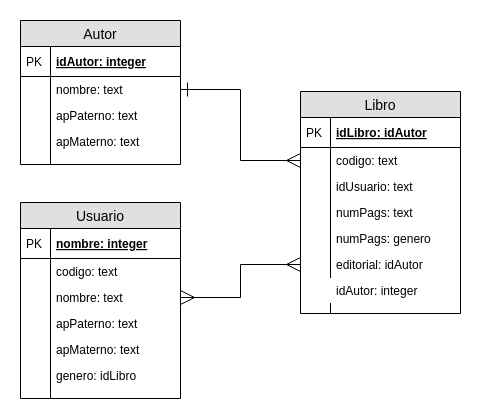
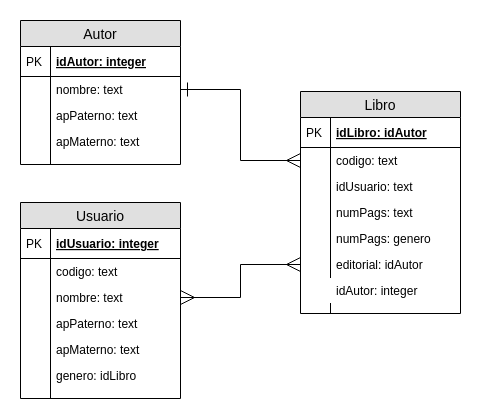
node "nombre: integer": label "nombre: integer" -> "idUsuario: integer"
